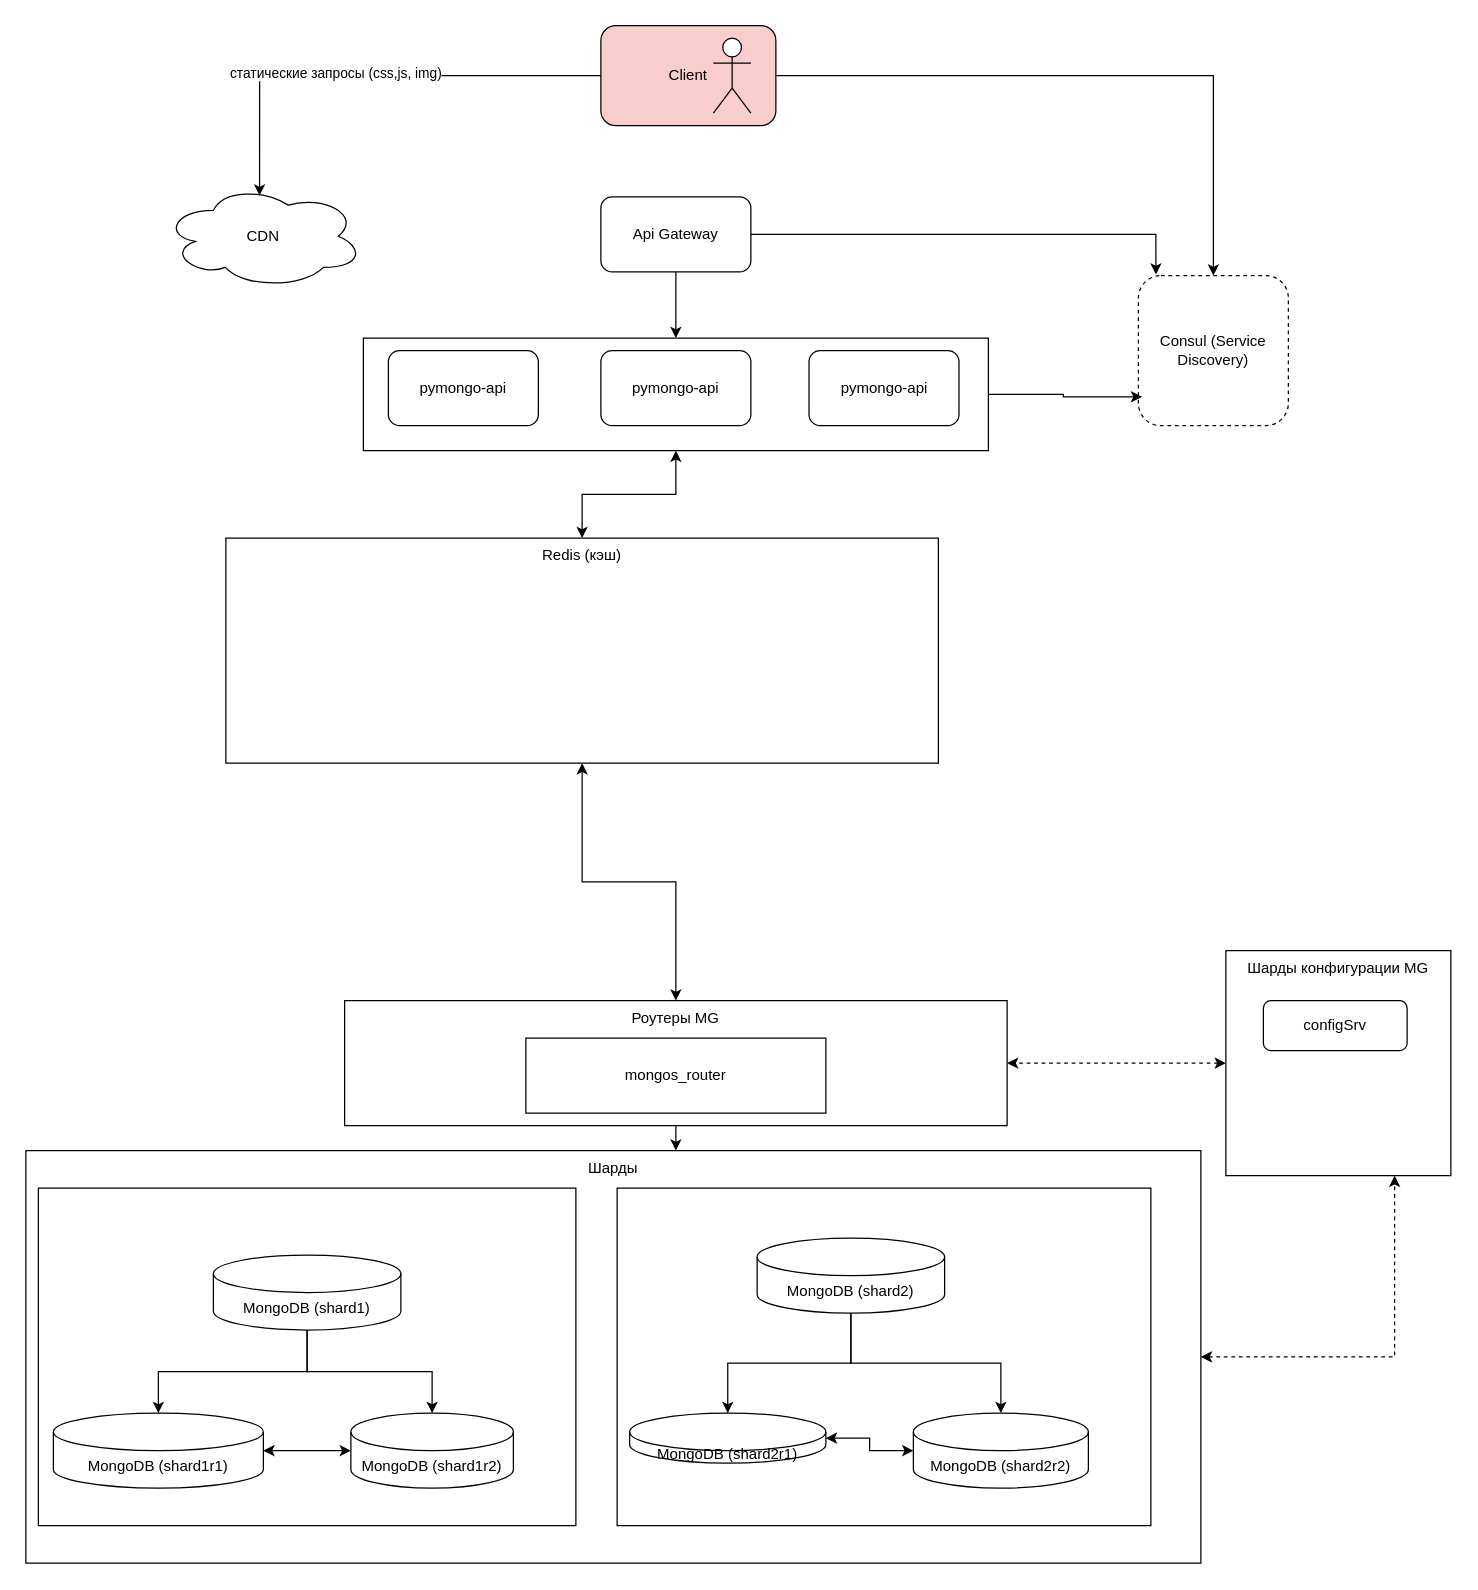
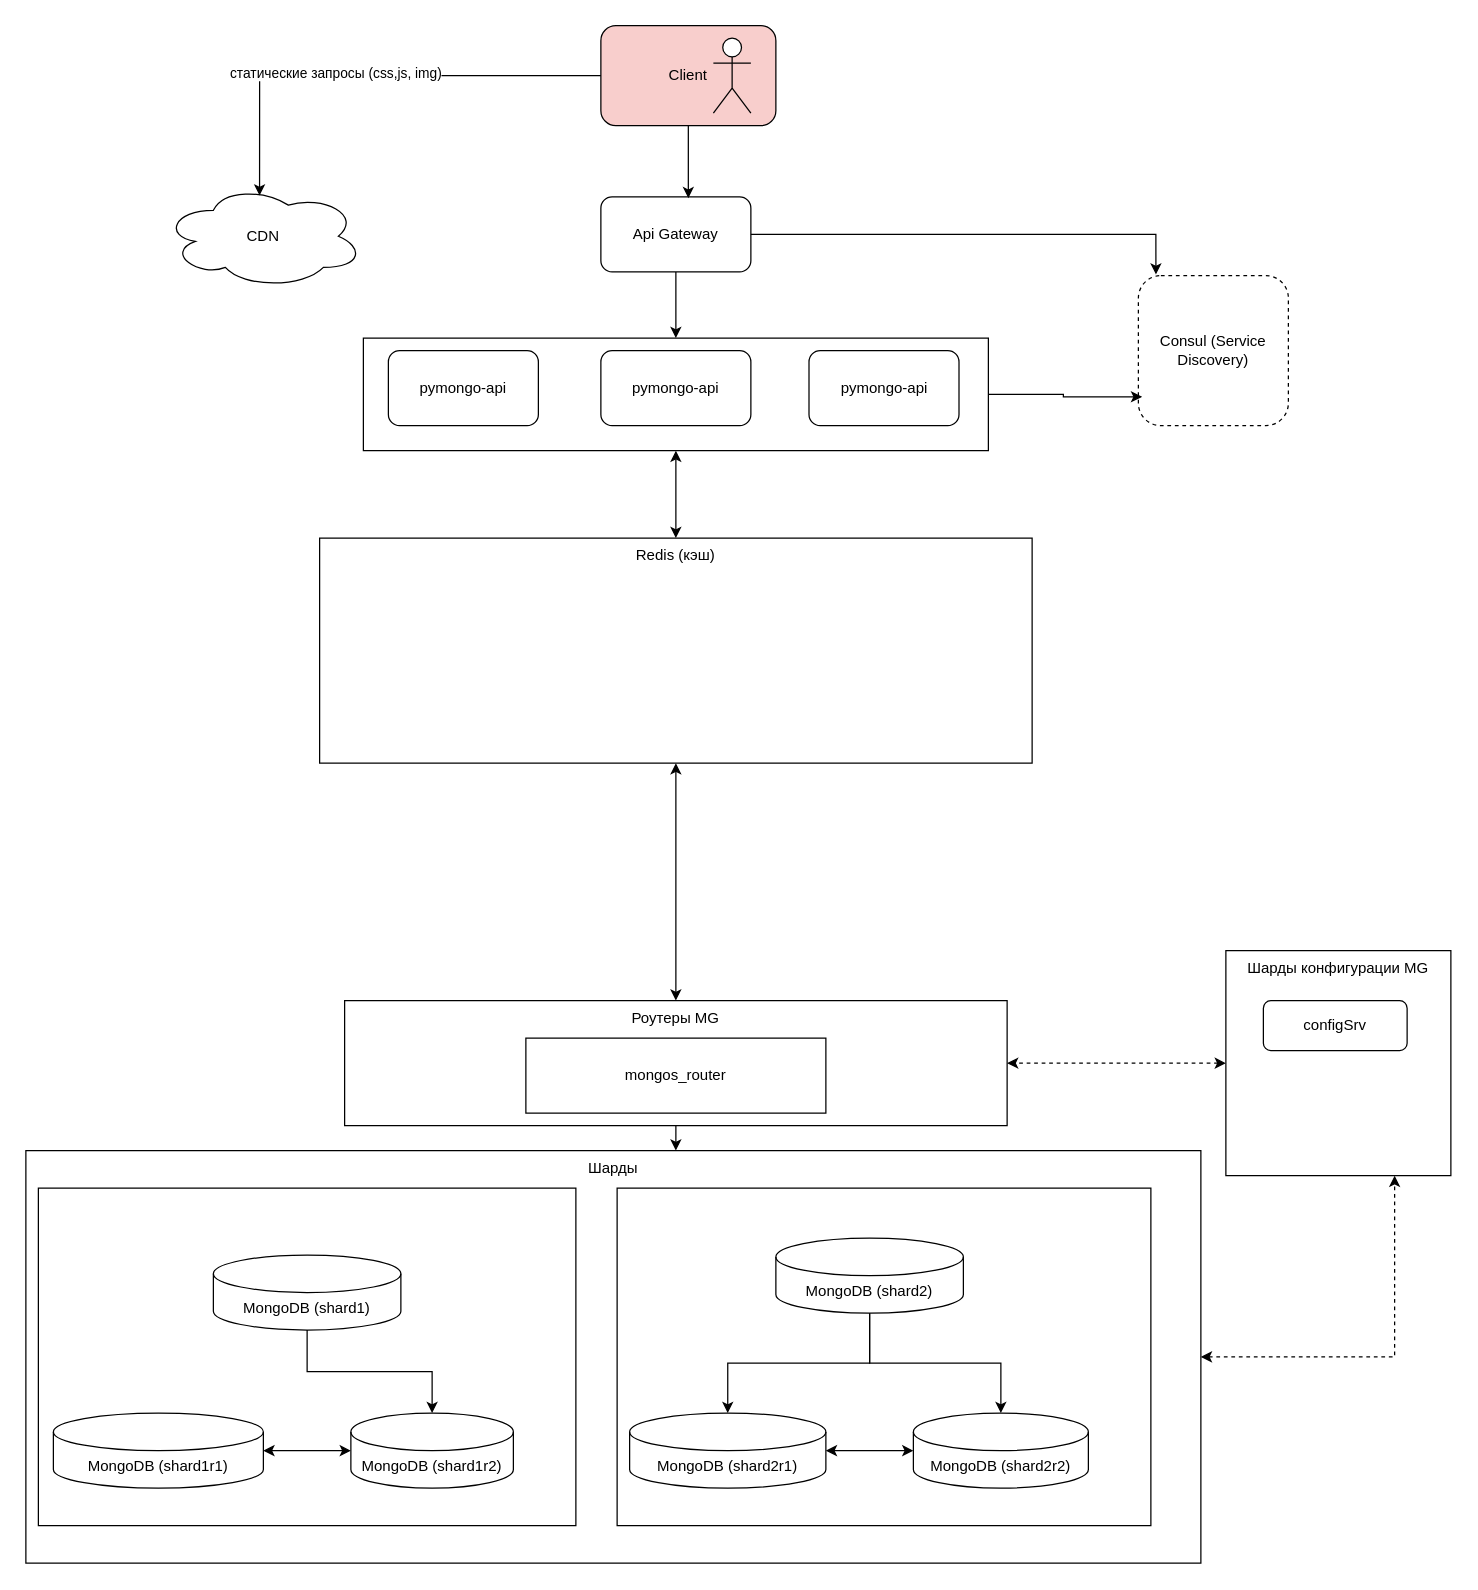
edge "Client" -> "Consul (Service Discovery)": now "Client" -> "Api Gateway"
node "Redis (кэш)": moved (582, 651) -> (676, 651)
node "MongoDB (shard2)": moved (851, 1276) -> (869, 1276)
edge "MongoDB (shard1)" -> "MongoDB (shard1r1)": removed
node "MongoDB (shard2r1)": size 196x50 -> 196x75
